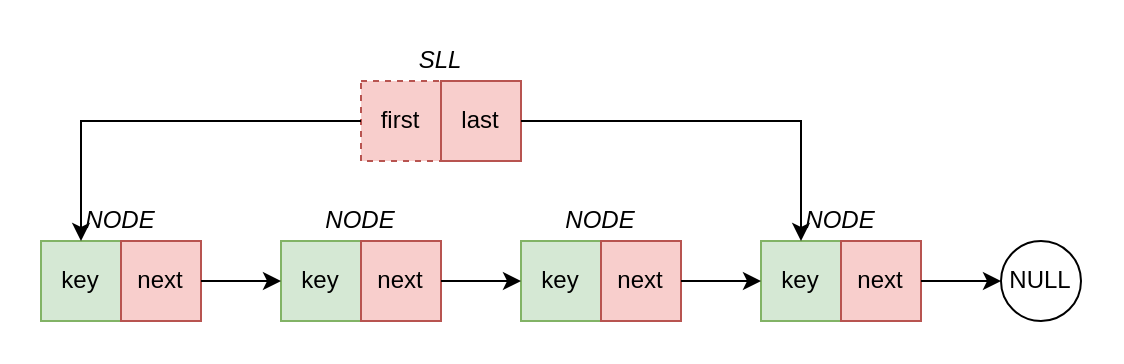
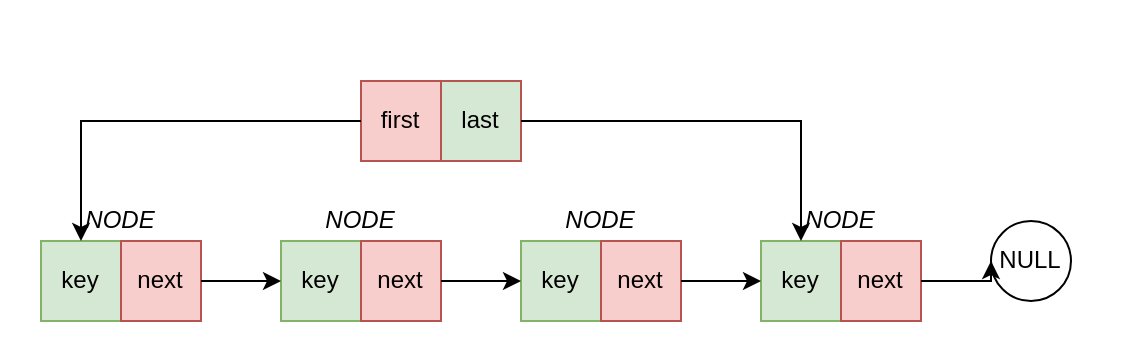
node "SLL": removed
node "first": style dashed -> solid
node "last": fillcolor #f8cecc -> #d5e8d4
node "NULL": moved (1041, 281) -> (1031, 261)
